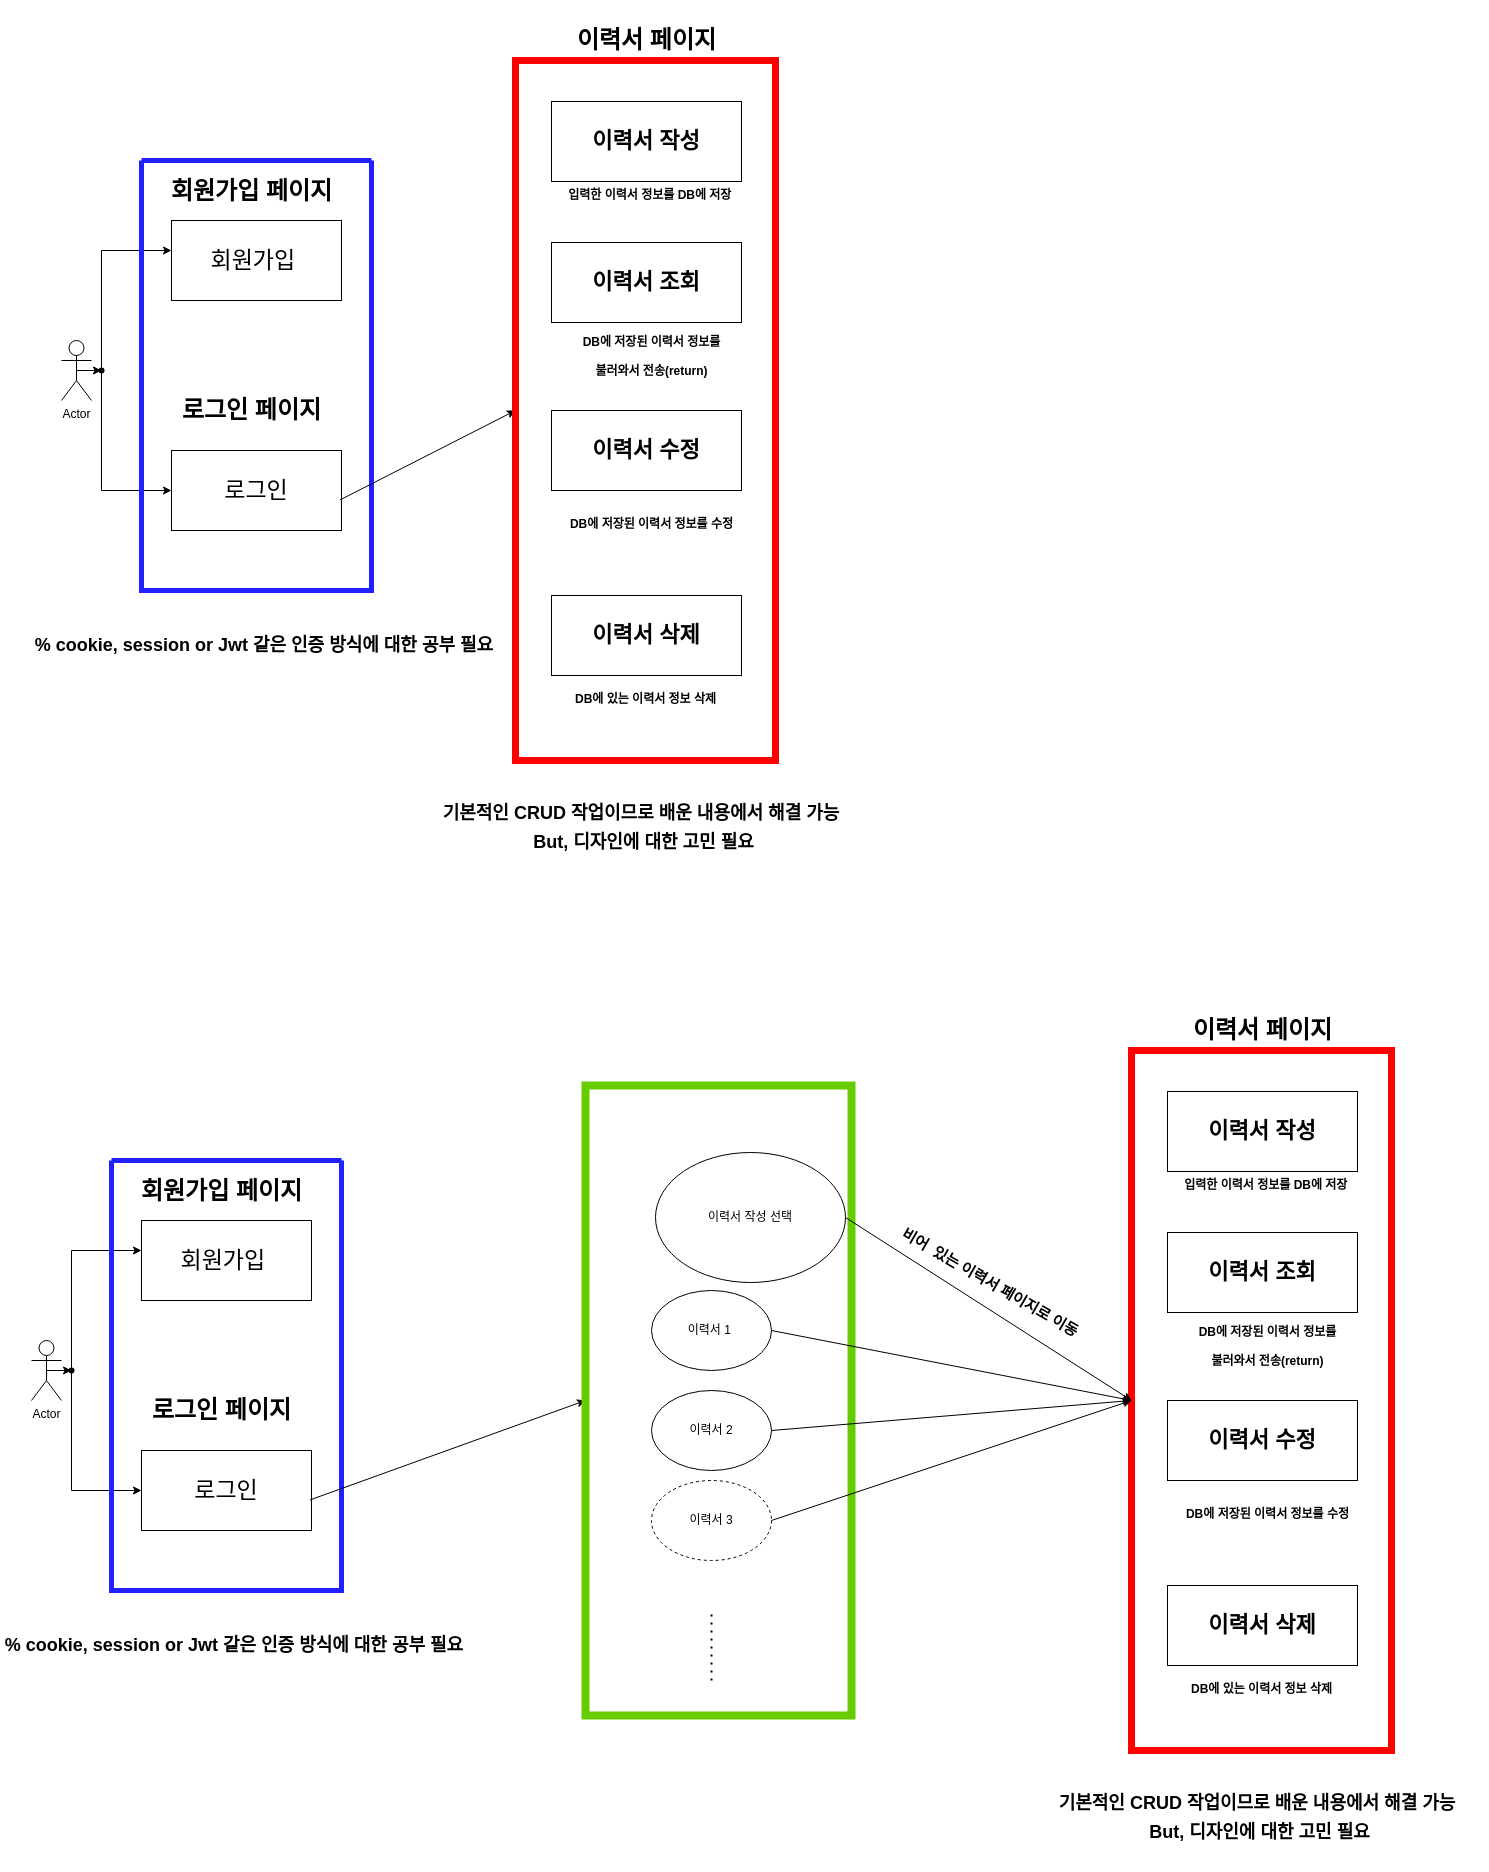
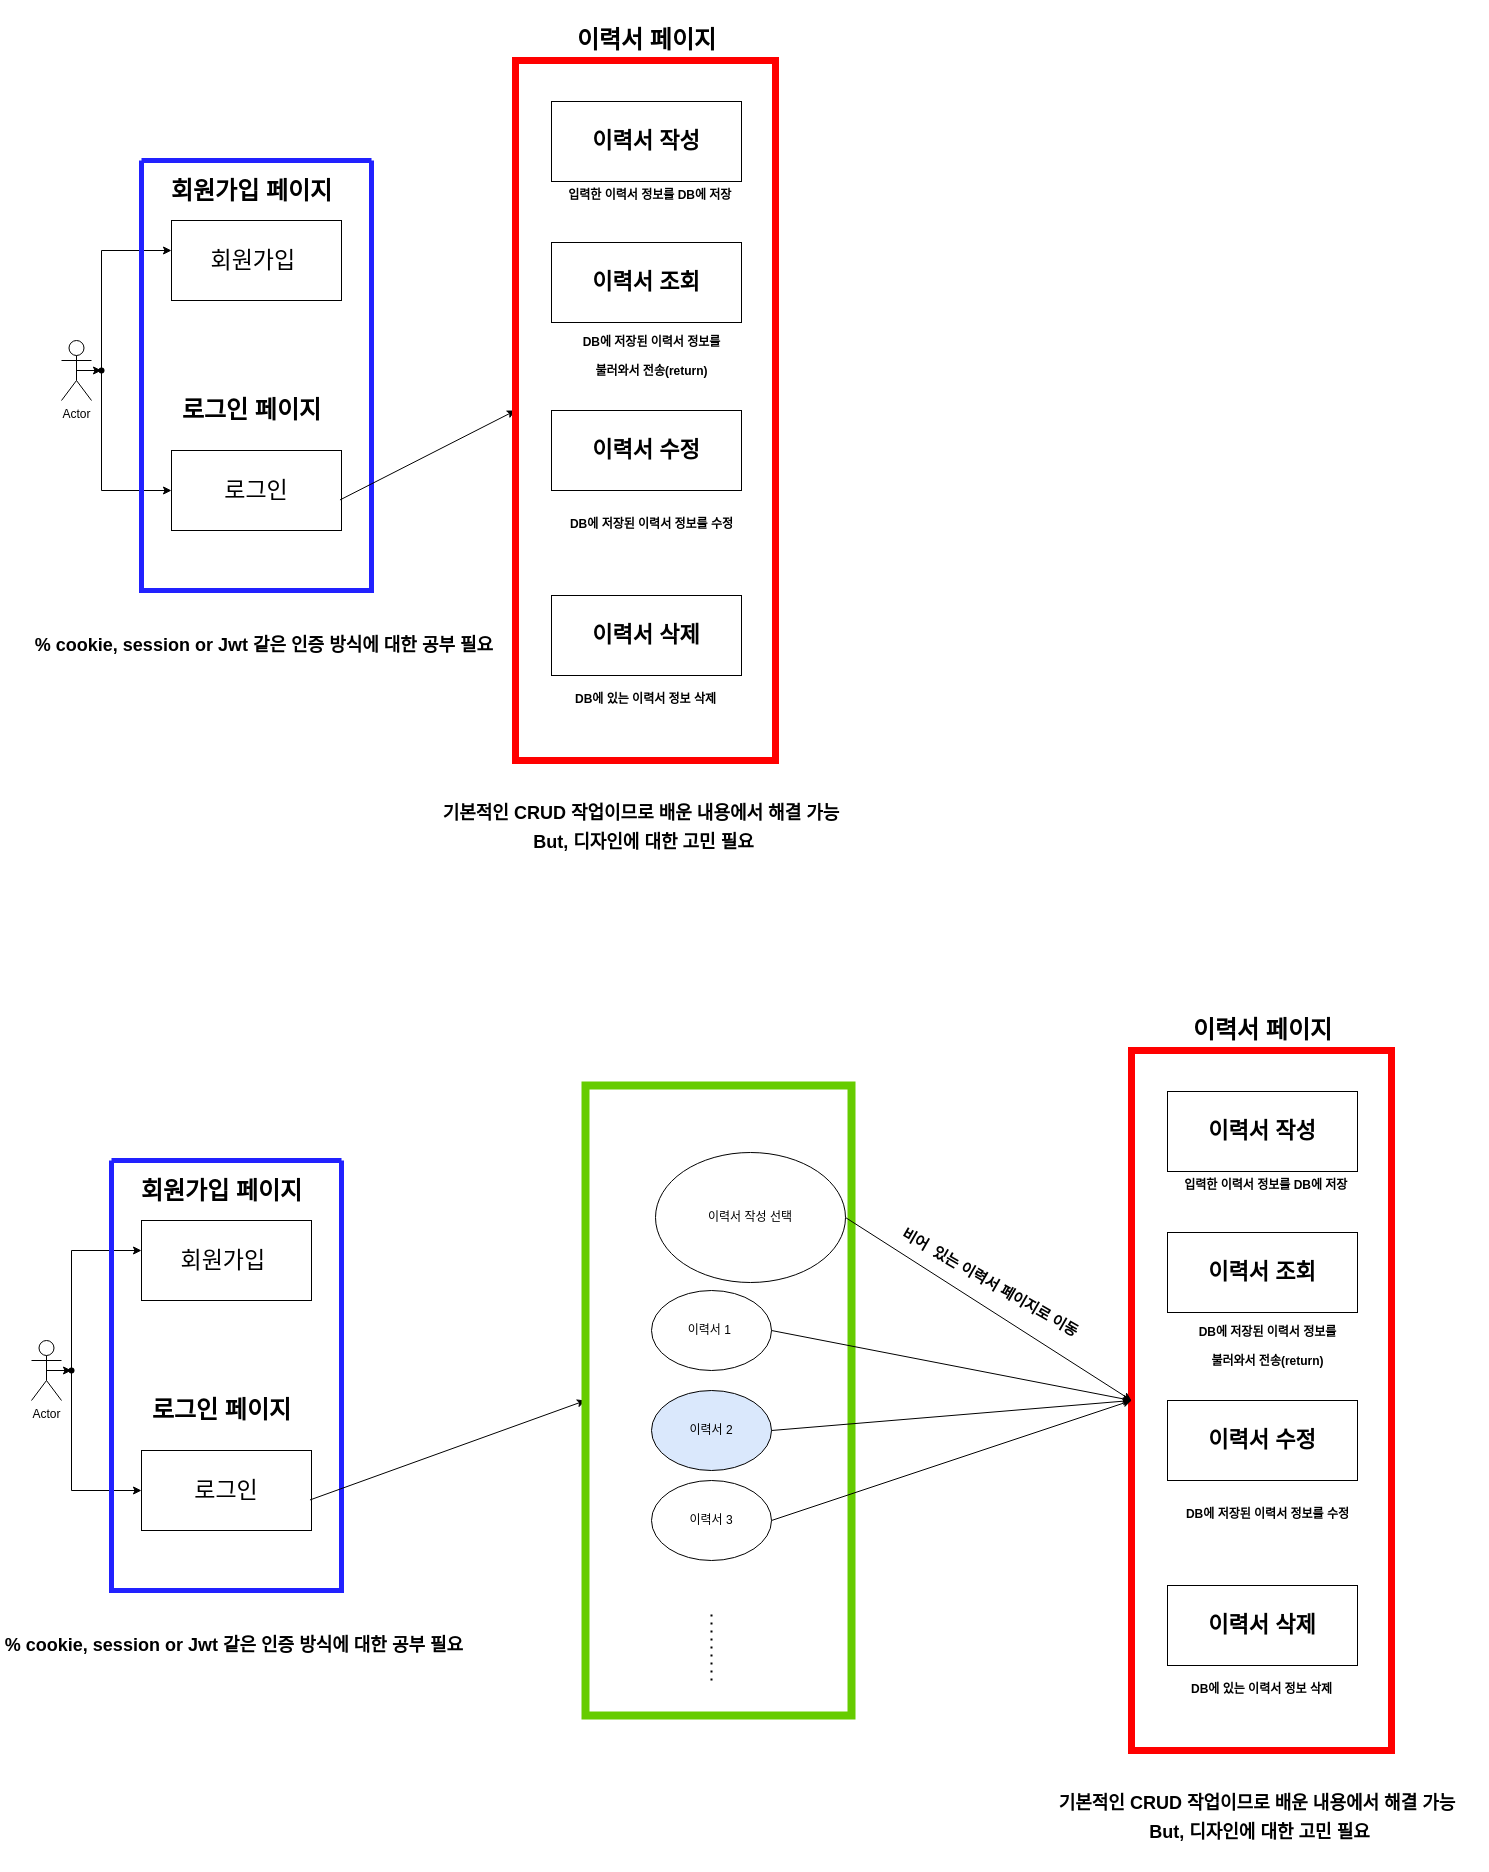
node "이력서 2": fillcolor #ffffff -> #dae8fc
node "이력서 3": style dashed -> solid
